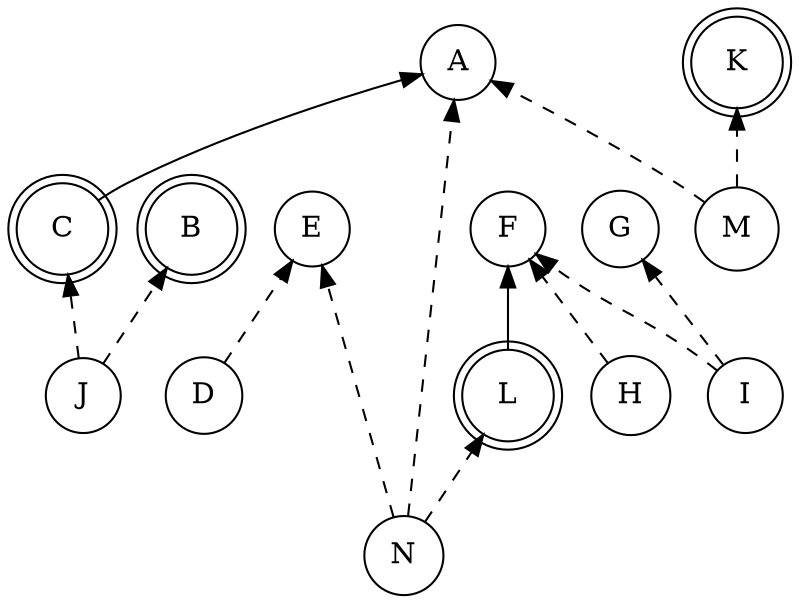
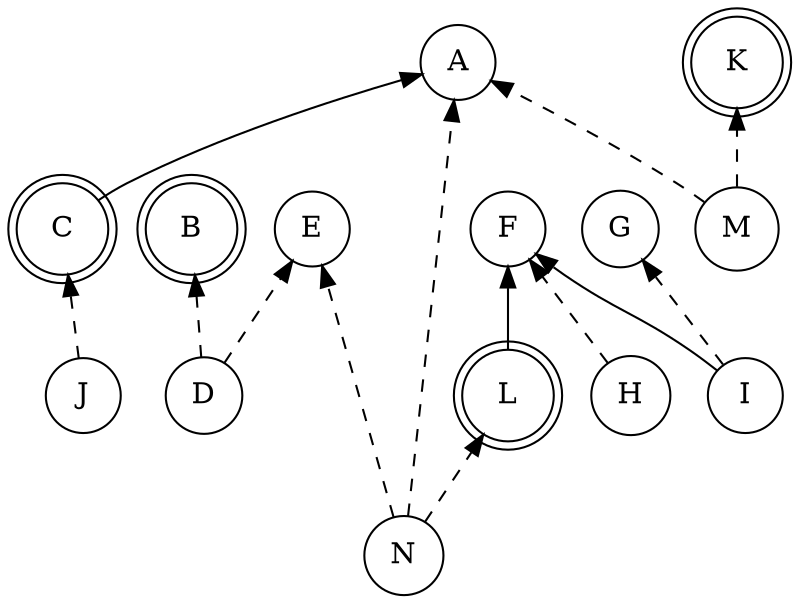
edge "I" -> "F": style dashed -> filled
edge "J" -> "B": now "D" -> "B"
